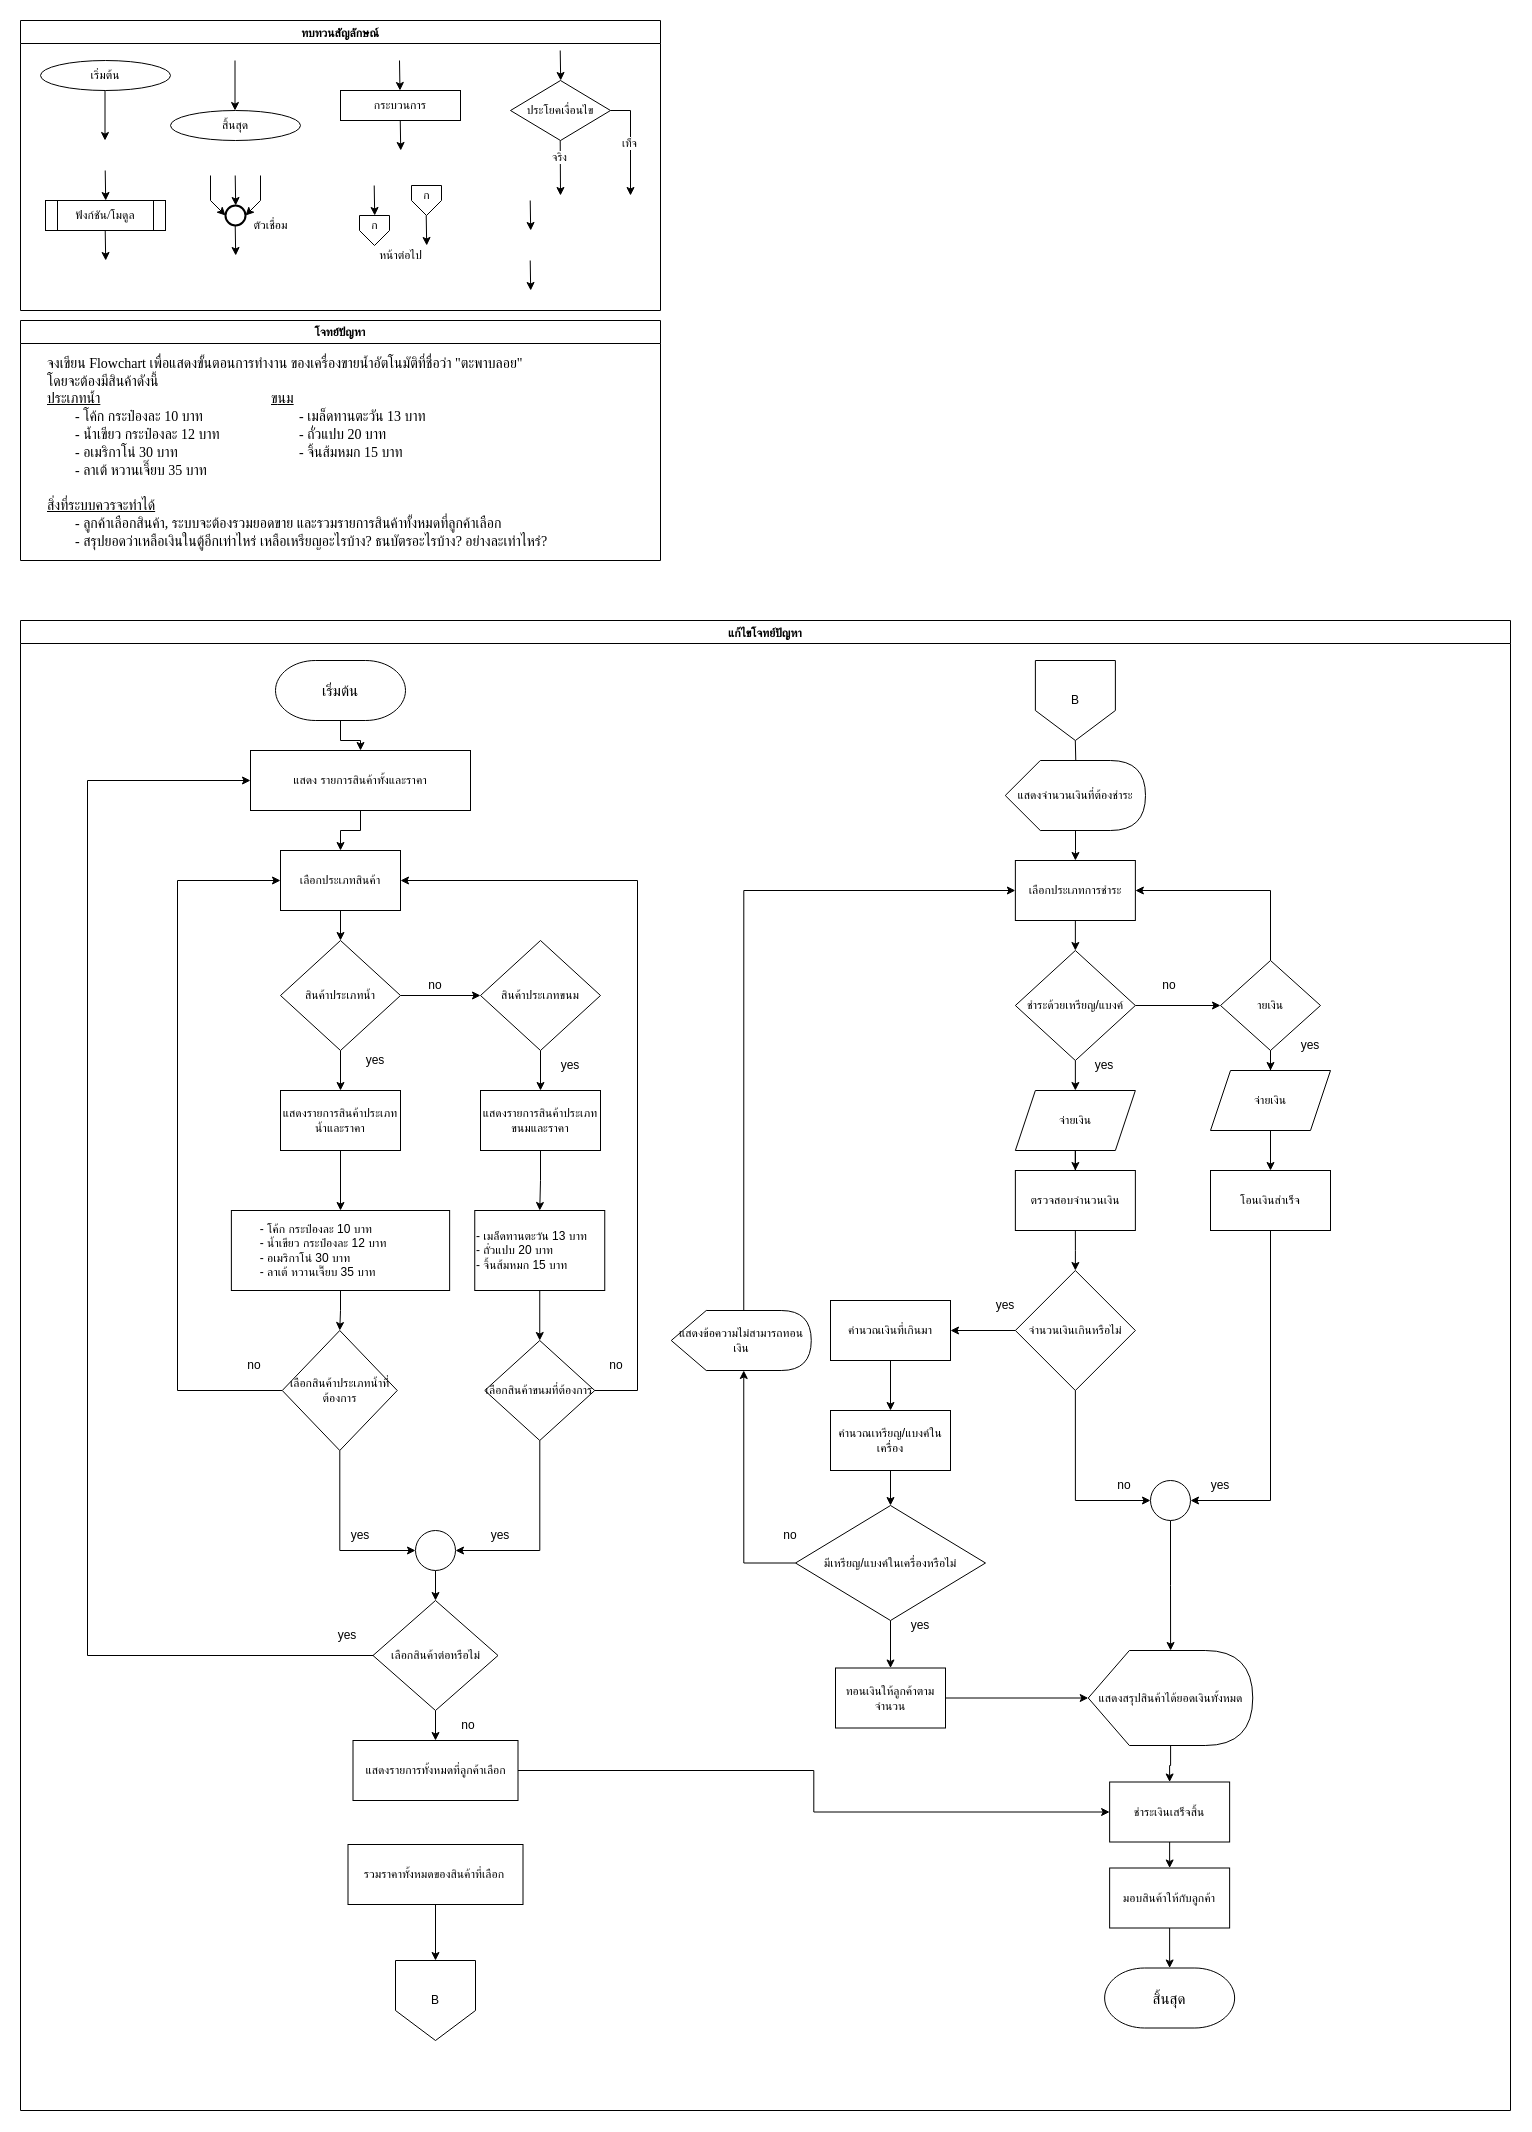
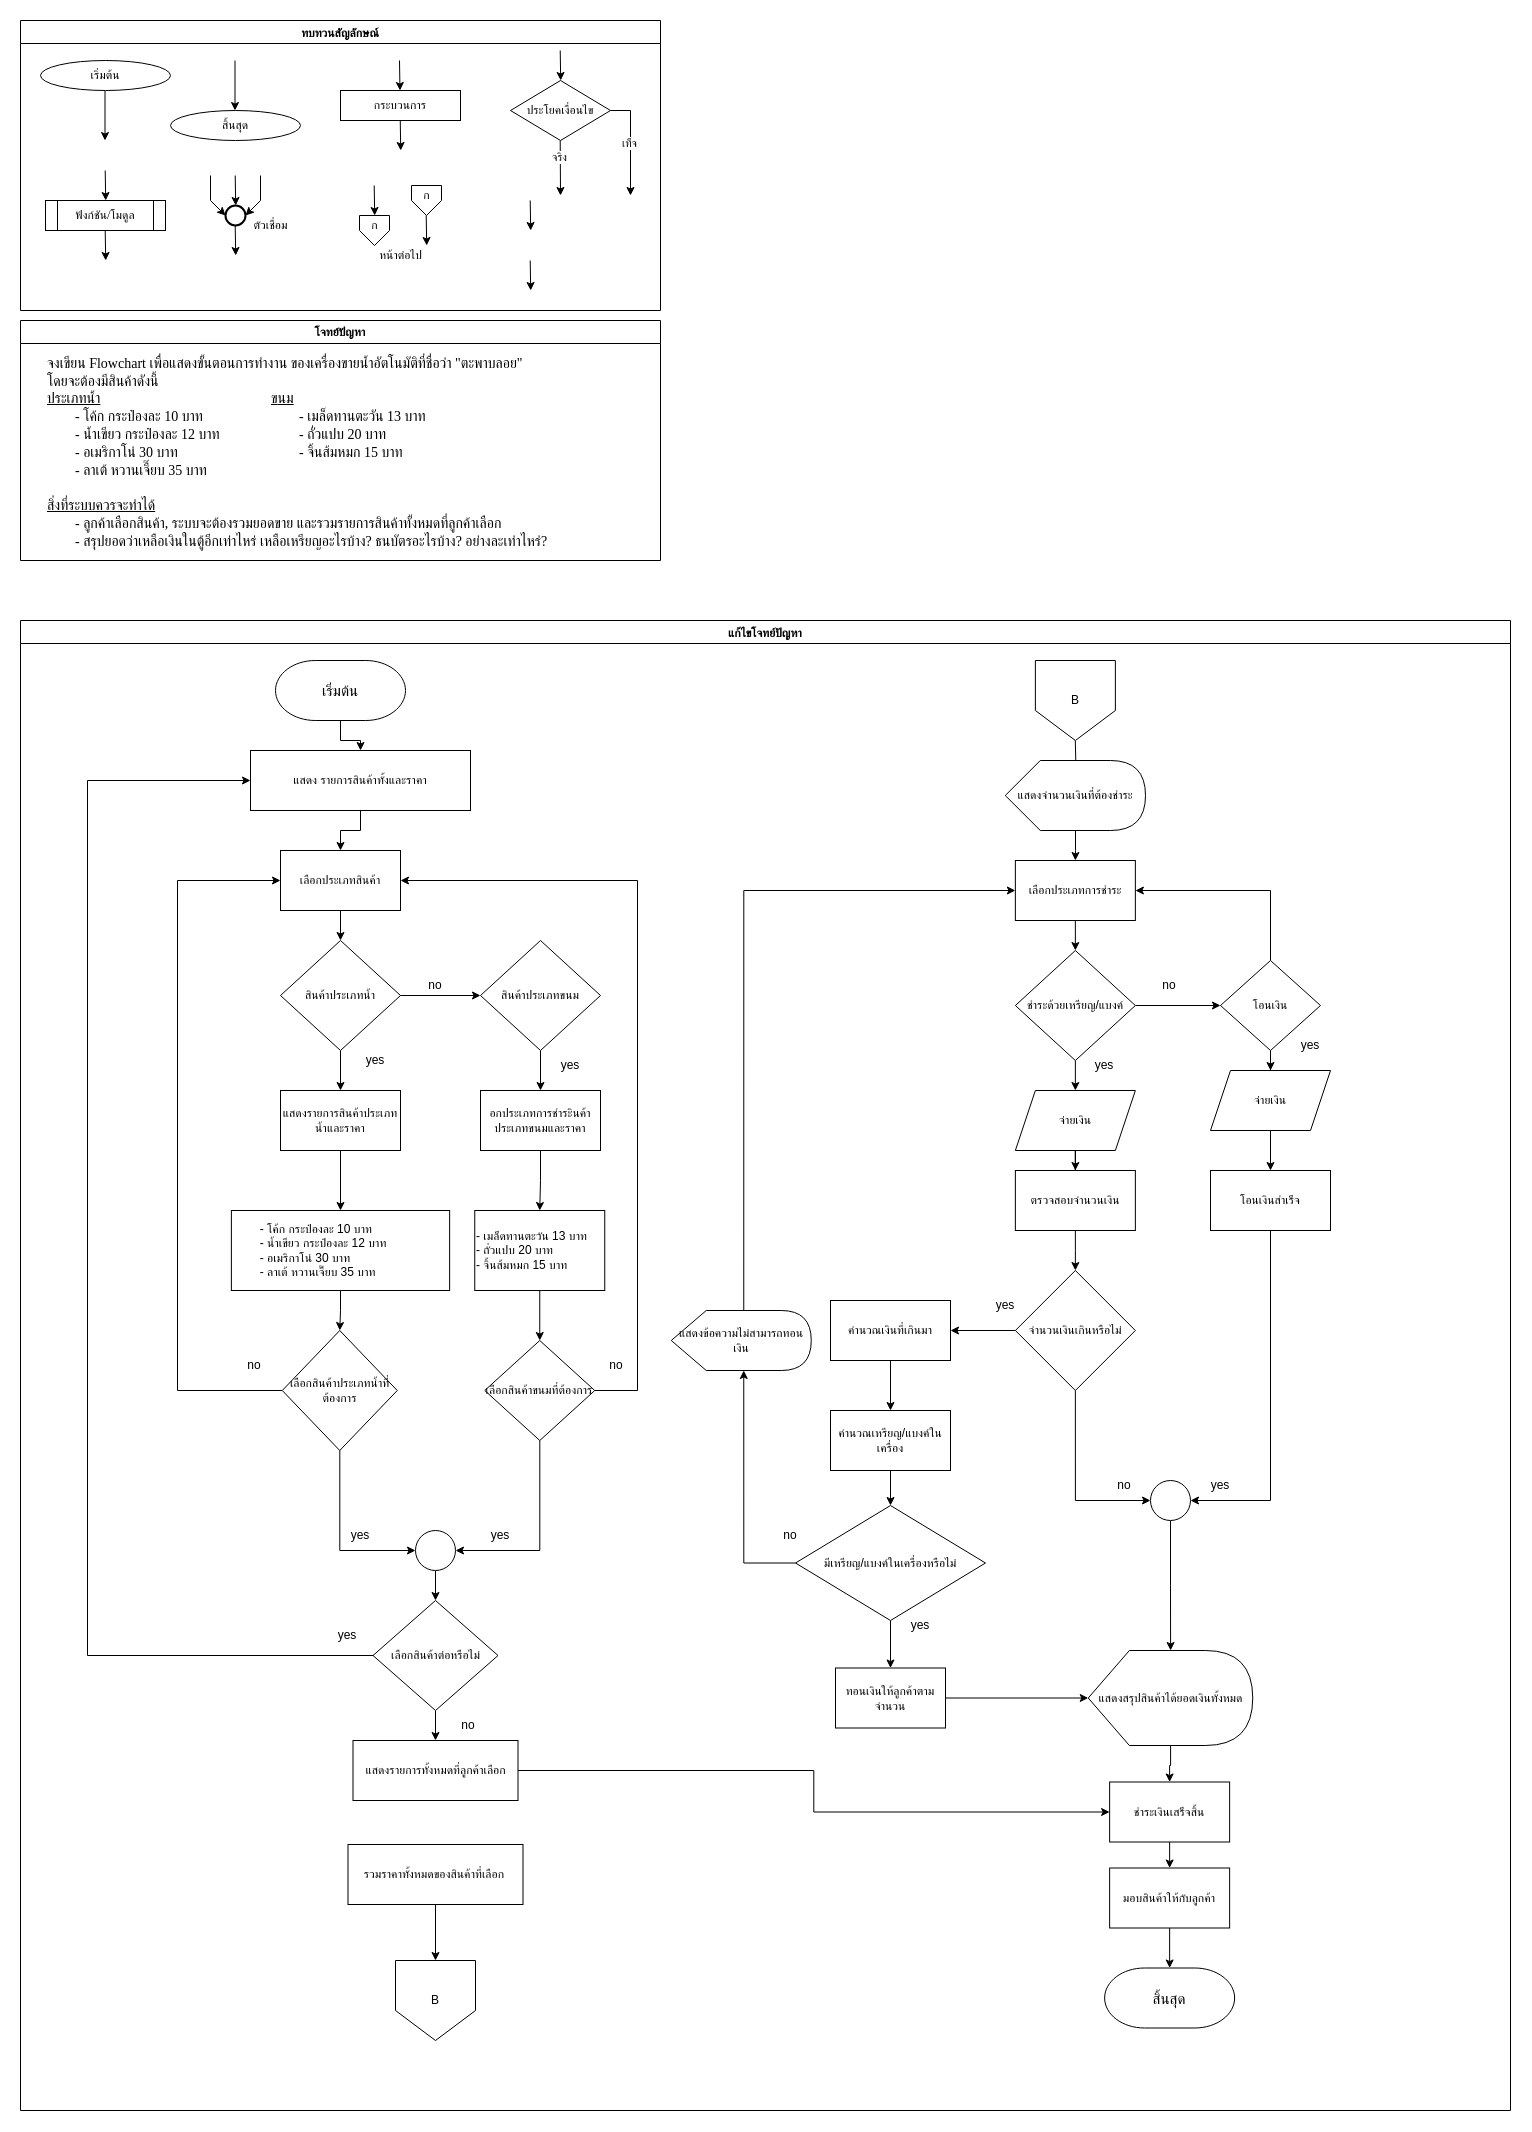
node "ายเงิน": label "ายเงิน" -> "โอนเงิน"
node "แสดงรายการสินค้าประเภทขนมและราคา": label "แสดงรายการสินค้าประเภทขนมและราคา" -> "อกประเภทการชำระินค้าประเภทขนมและราคา"
